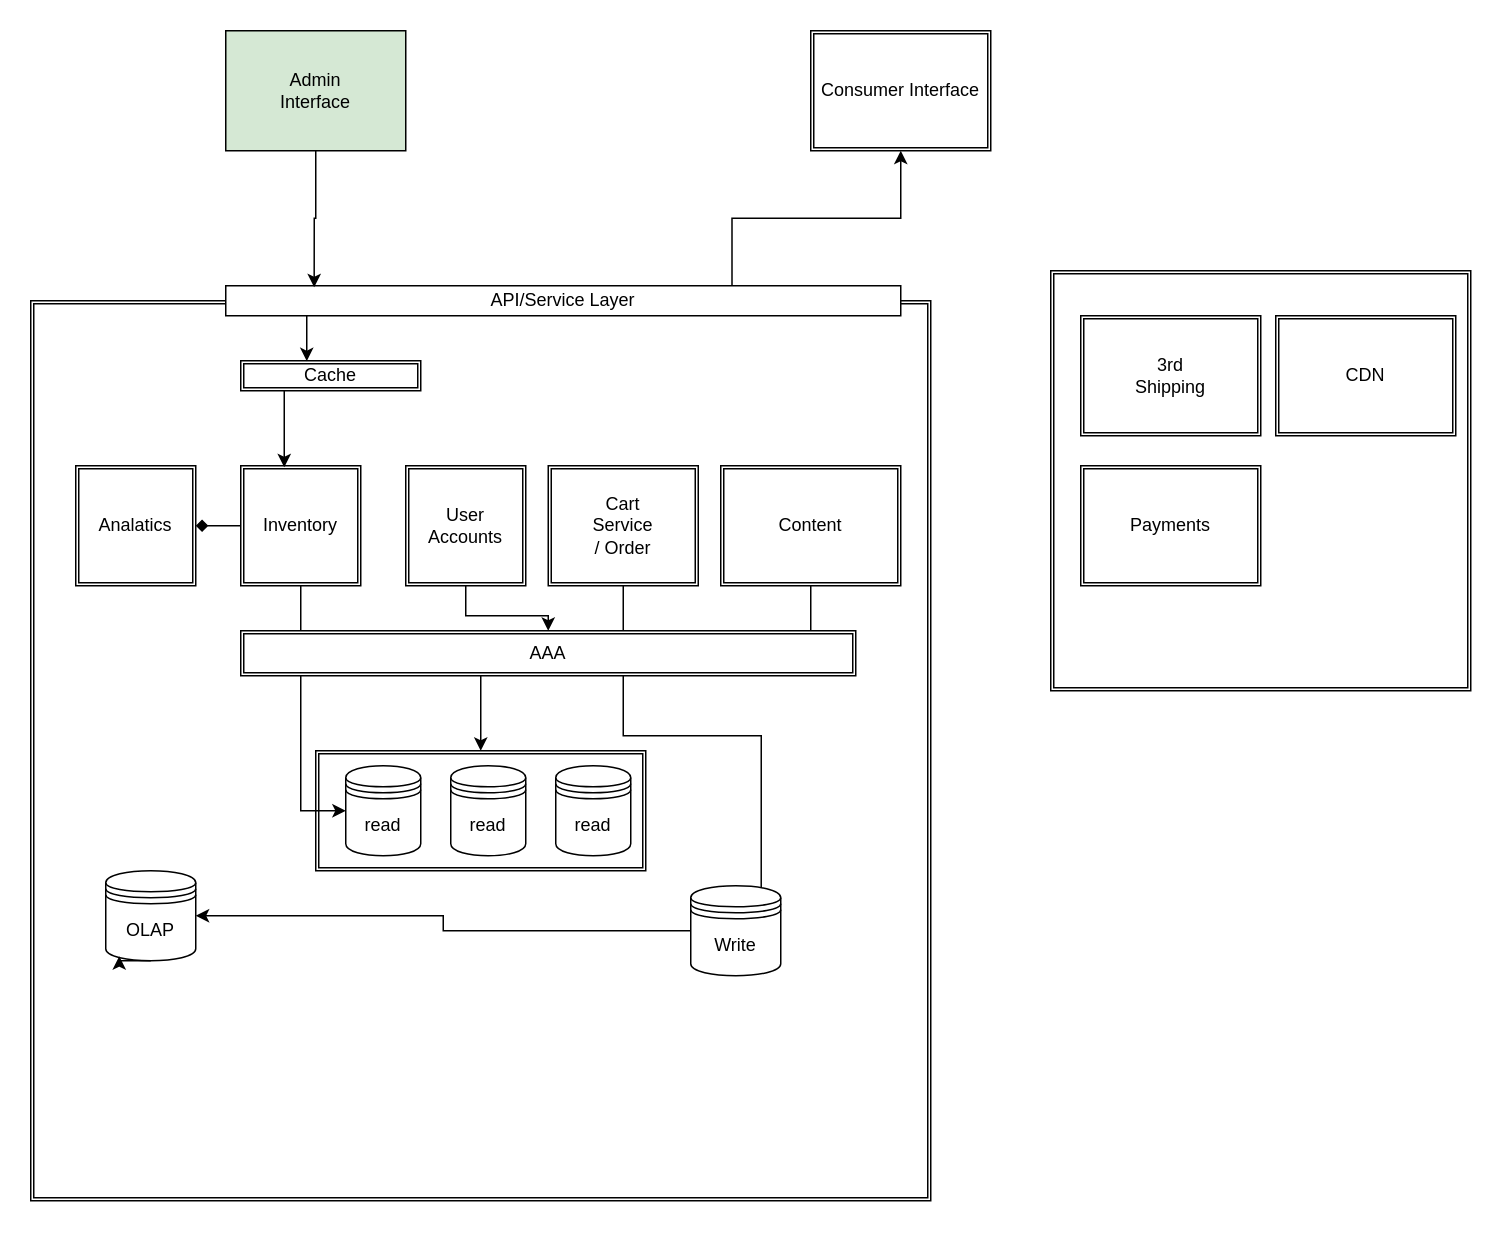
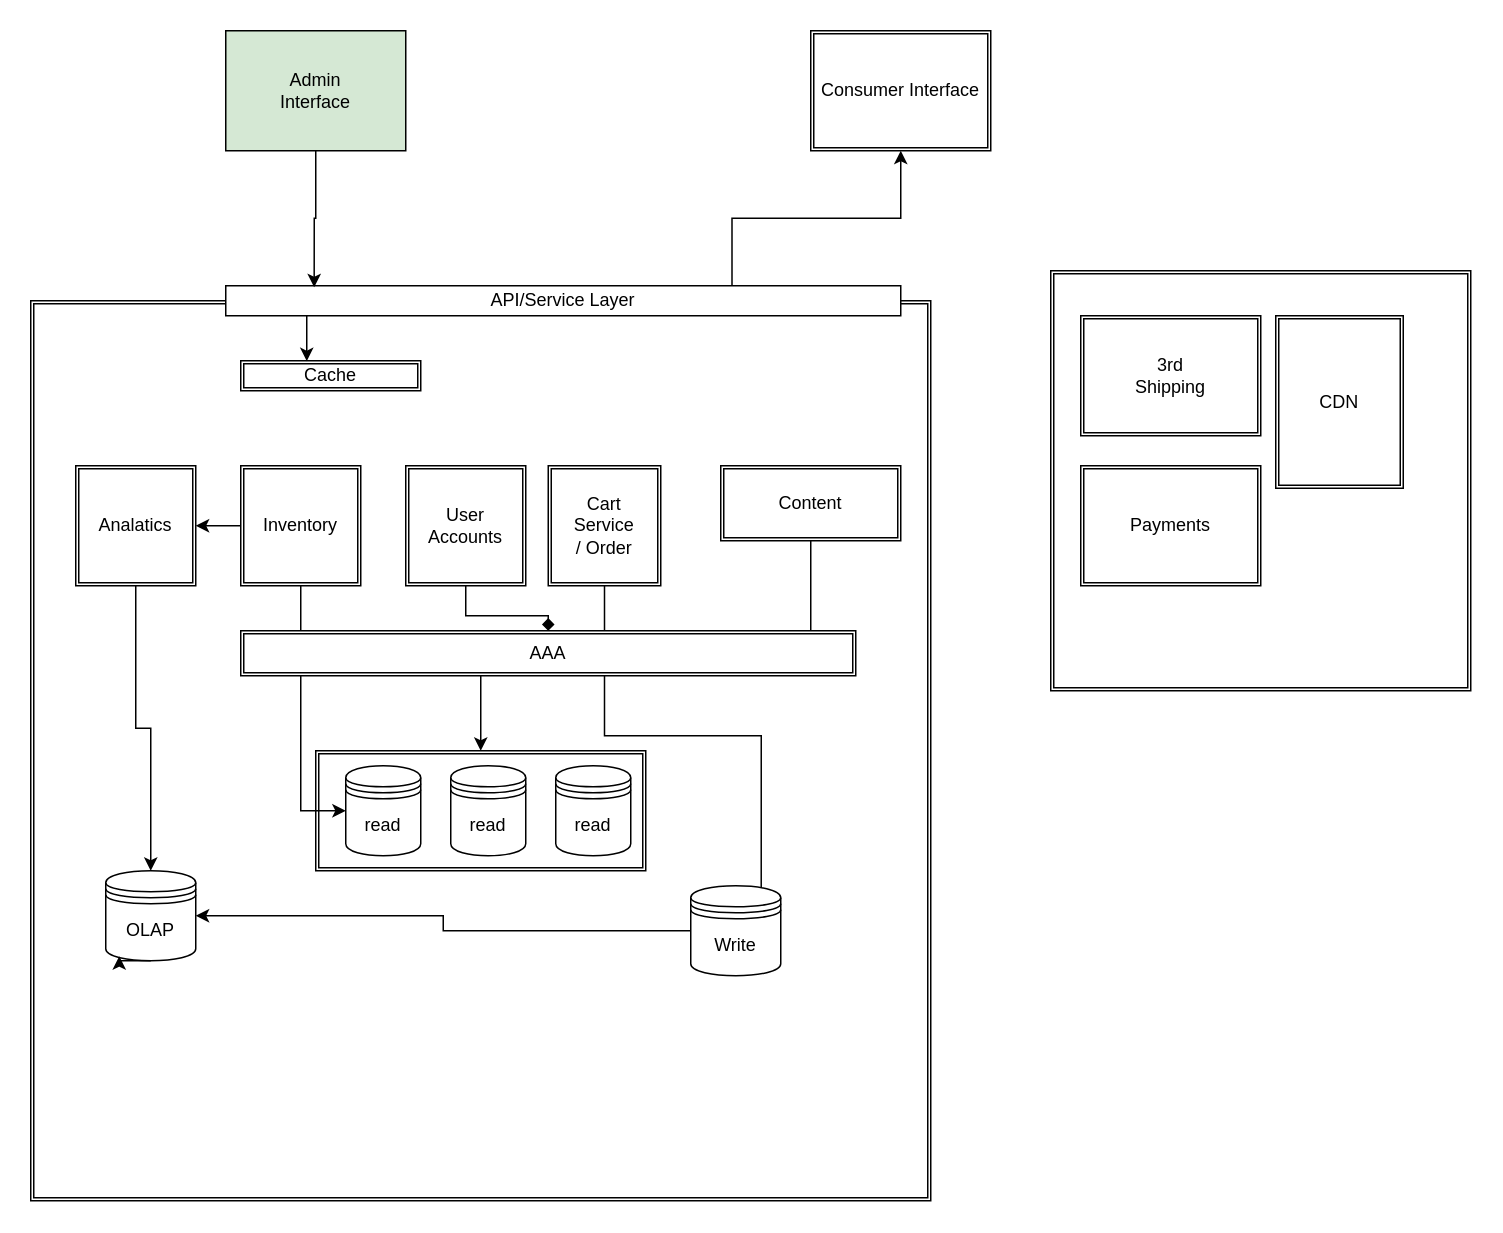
node "CDN": size 180x120 -> 128x173
edge "Cache" -> "Inventory": removed
edge "Inventory" -> "Analatics": arrowhead diamond -> classic
node "Cart Service / Order": size 150x120 -> 113x120
node "Content": size 180x120 -> 180x75
edge "User Accounts" -> "AAA": arrowhead classic -> diamond
edge "Analatics" -> "OLAP": added
